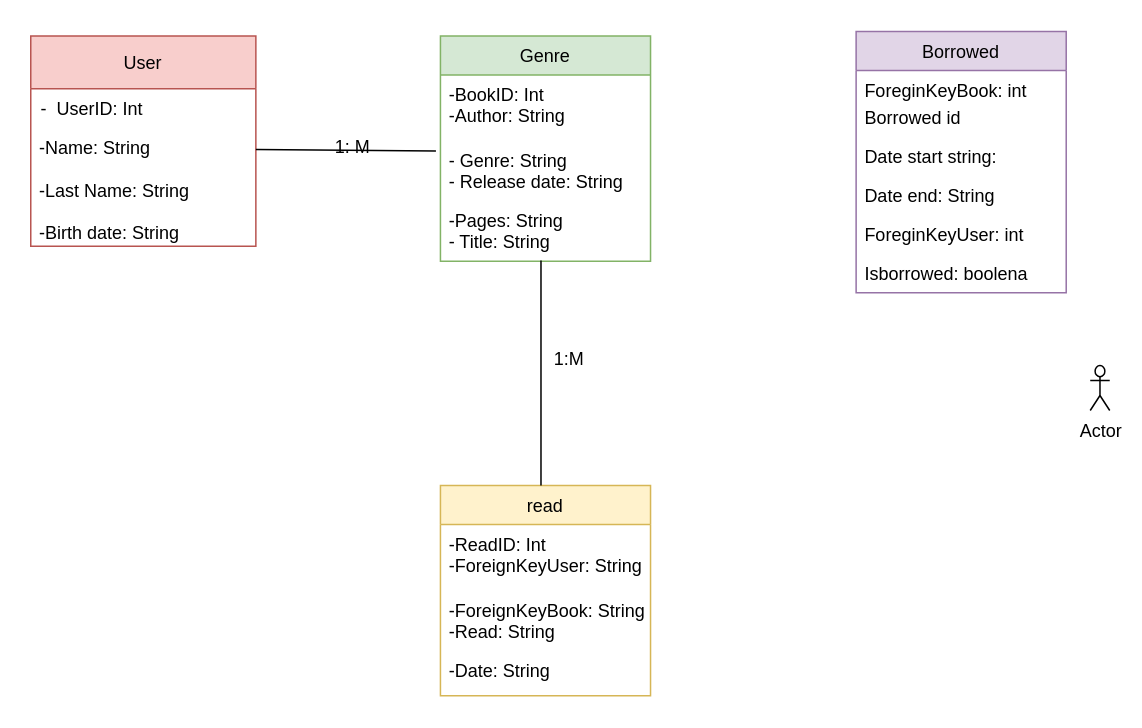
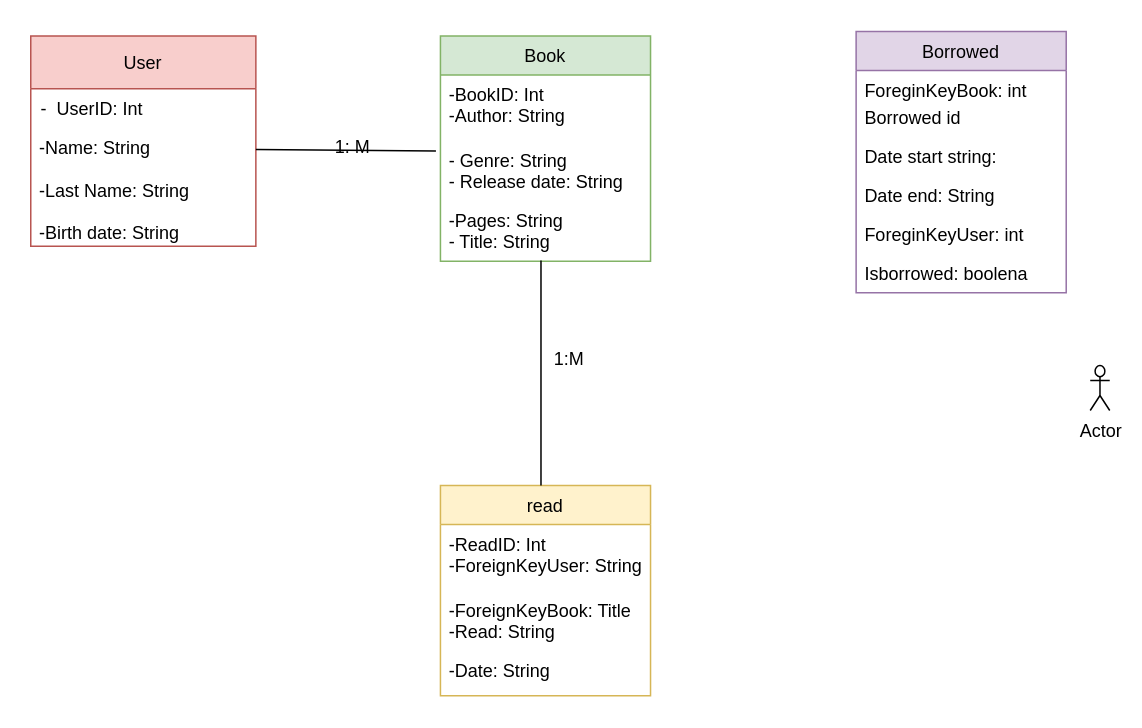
node "Genre": label "Genre" -> "Book"
node "-ForeignKeyBook: String -Read: String": label "-ForeignKeyBook: String -Read: String" -> "-ForeignKeyBook: Title -Read: String"
